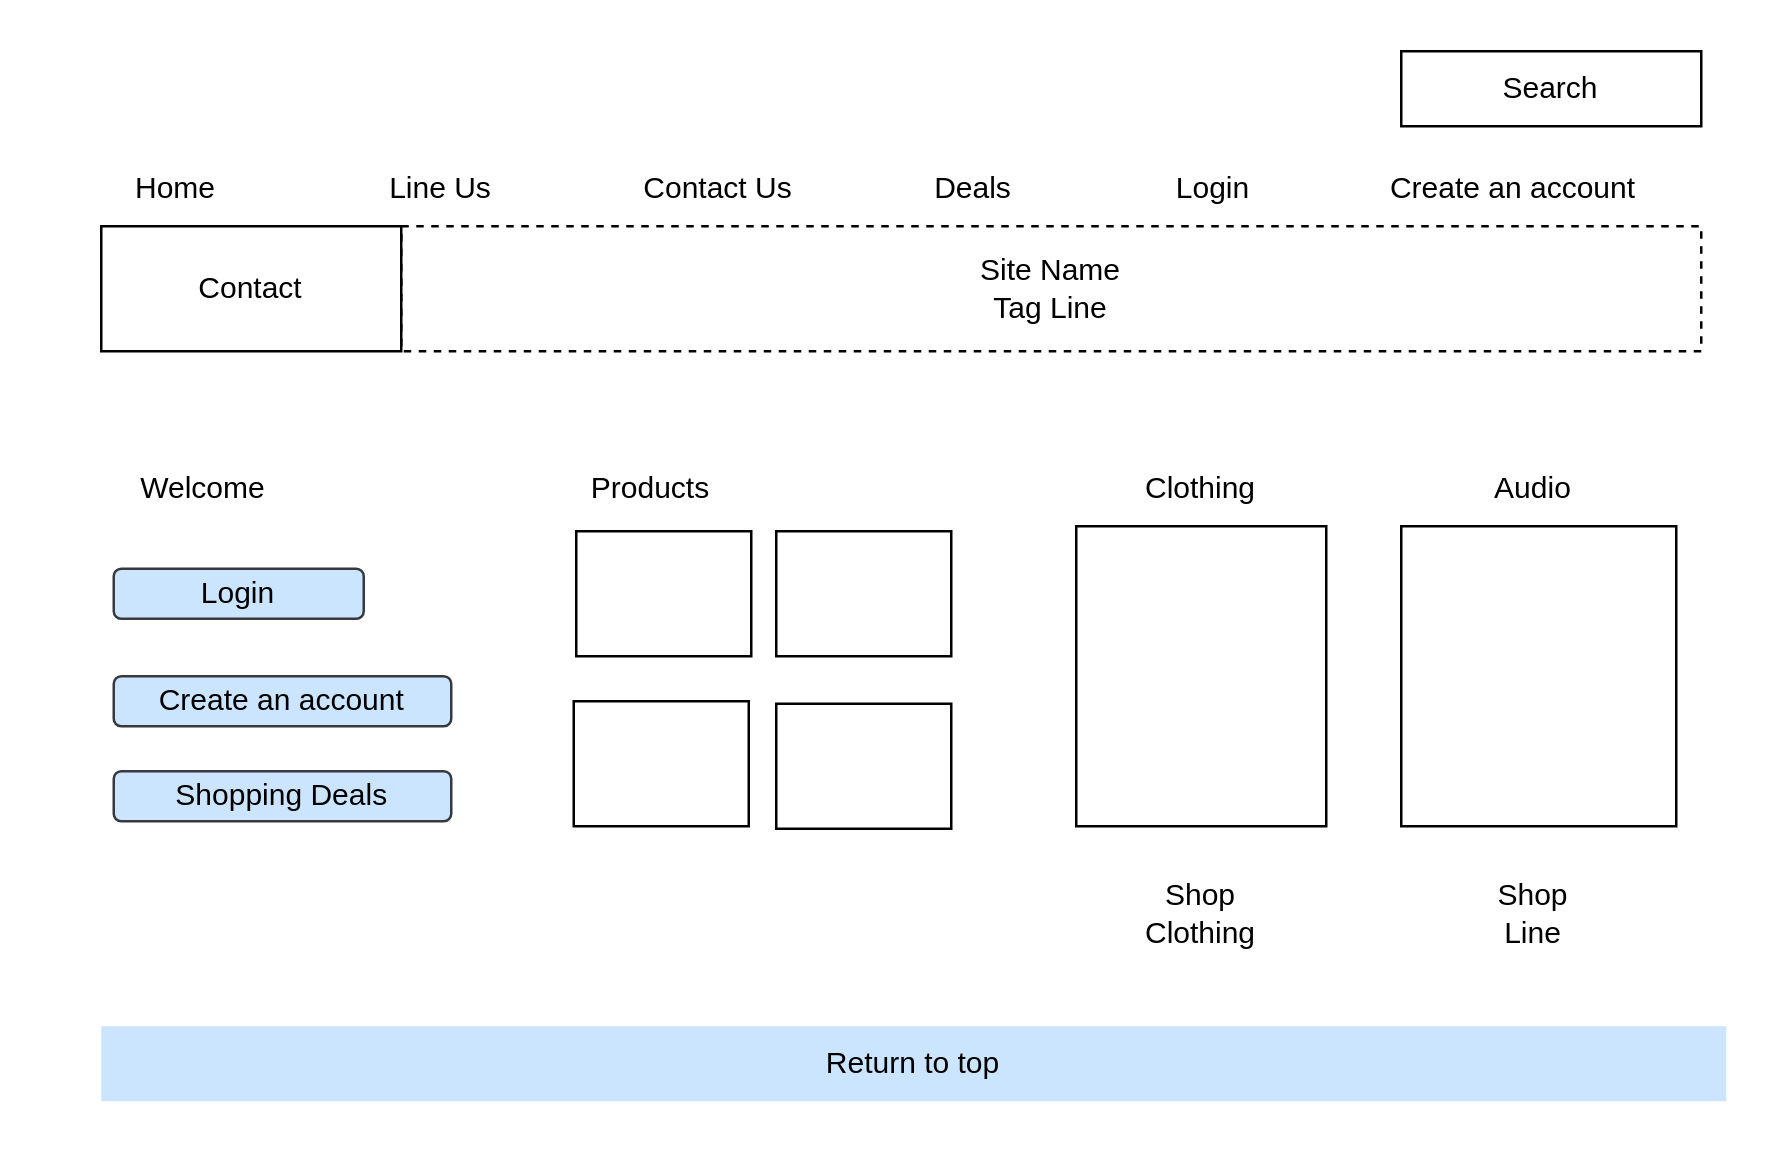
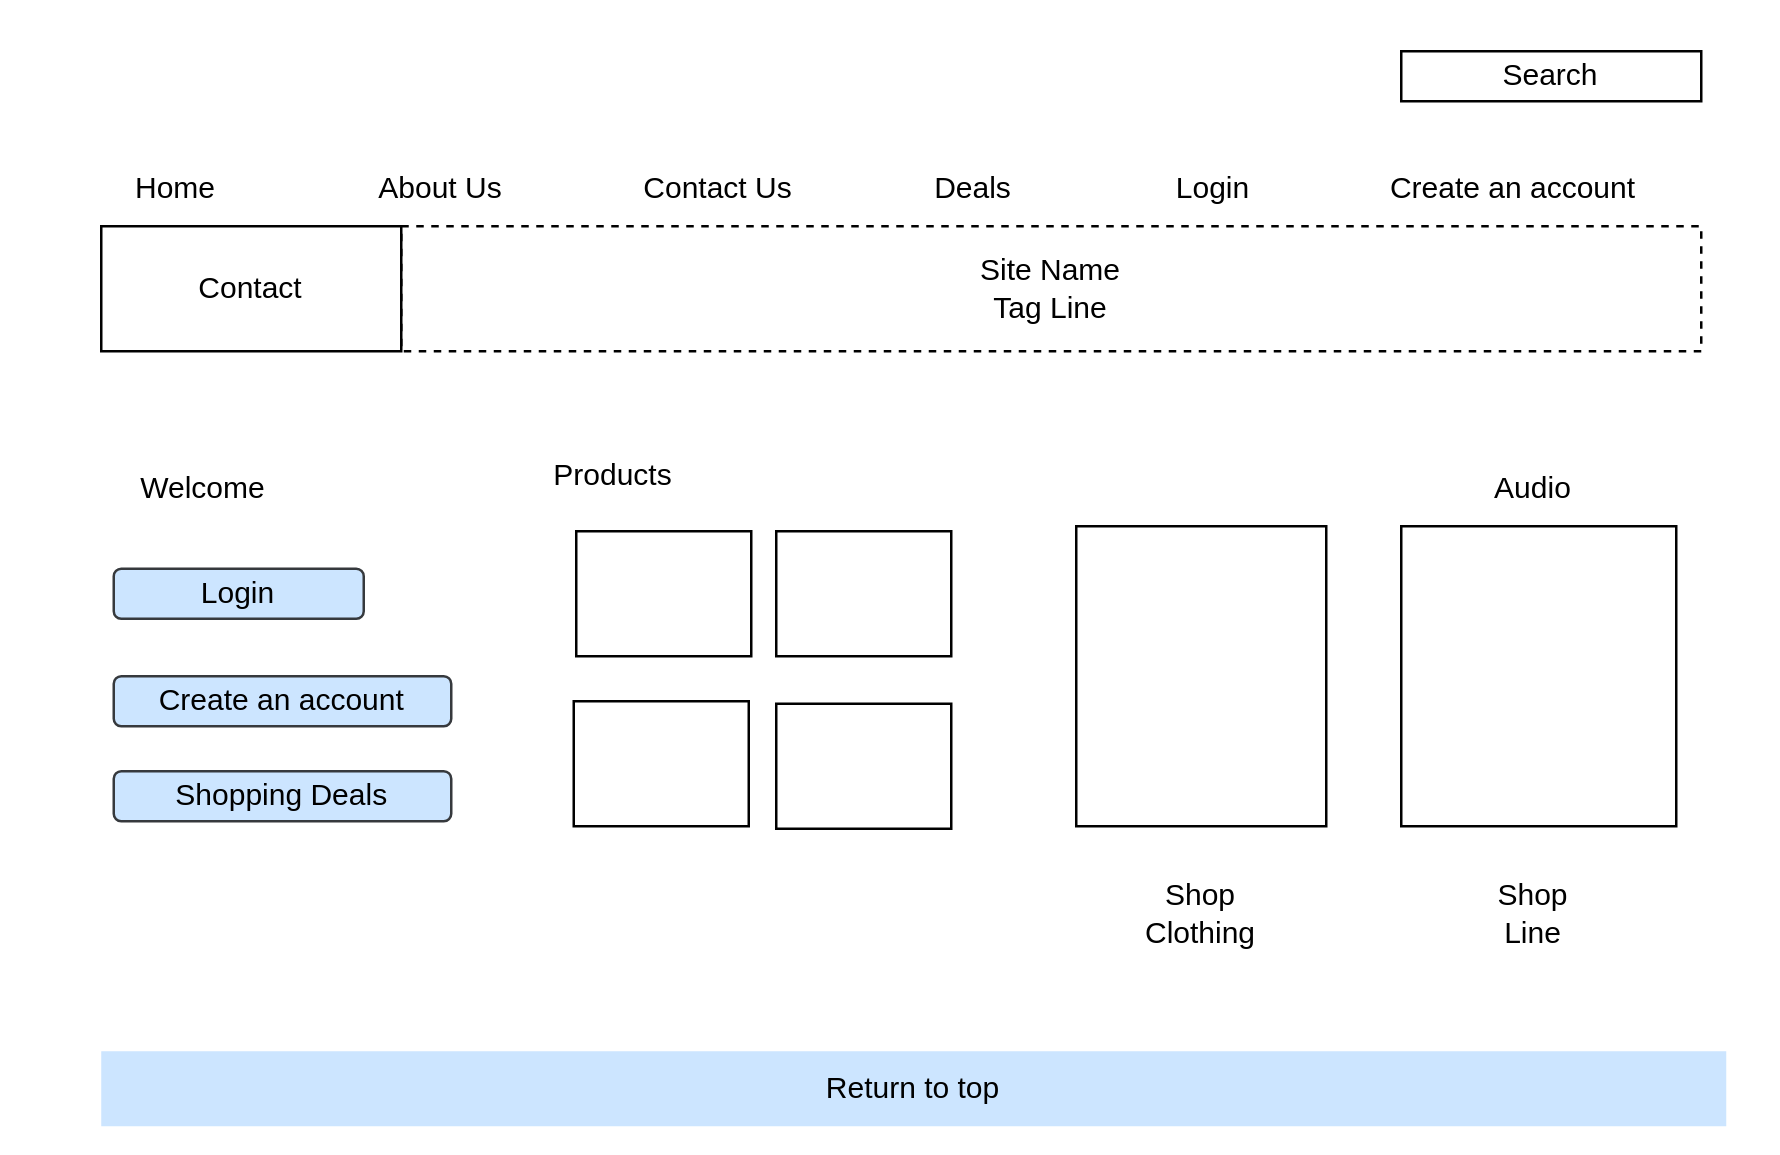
node "Search": size 300x75 -> 300x50
node "Line Us": label "Line Us" -> "About Us"
node "Products": moved (651, 489) -> (614, 476)
node "Clothing": removed
node "Return to top": moved (914, 1064) -> (914, 1089)
